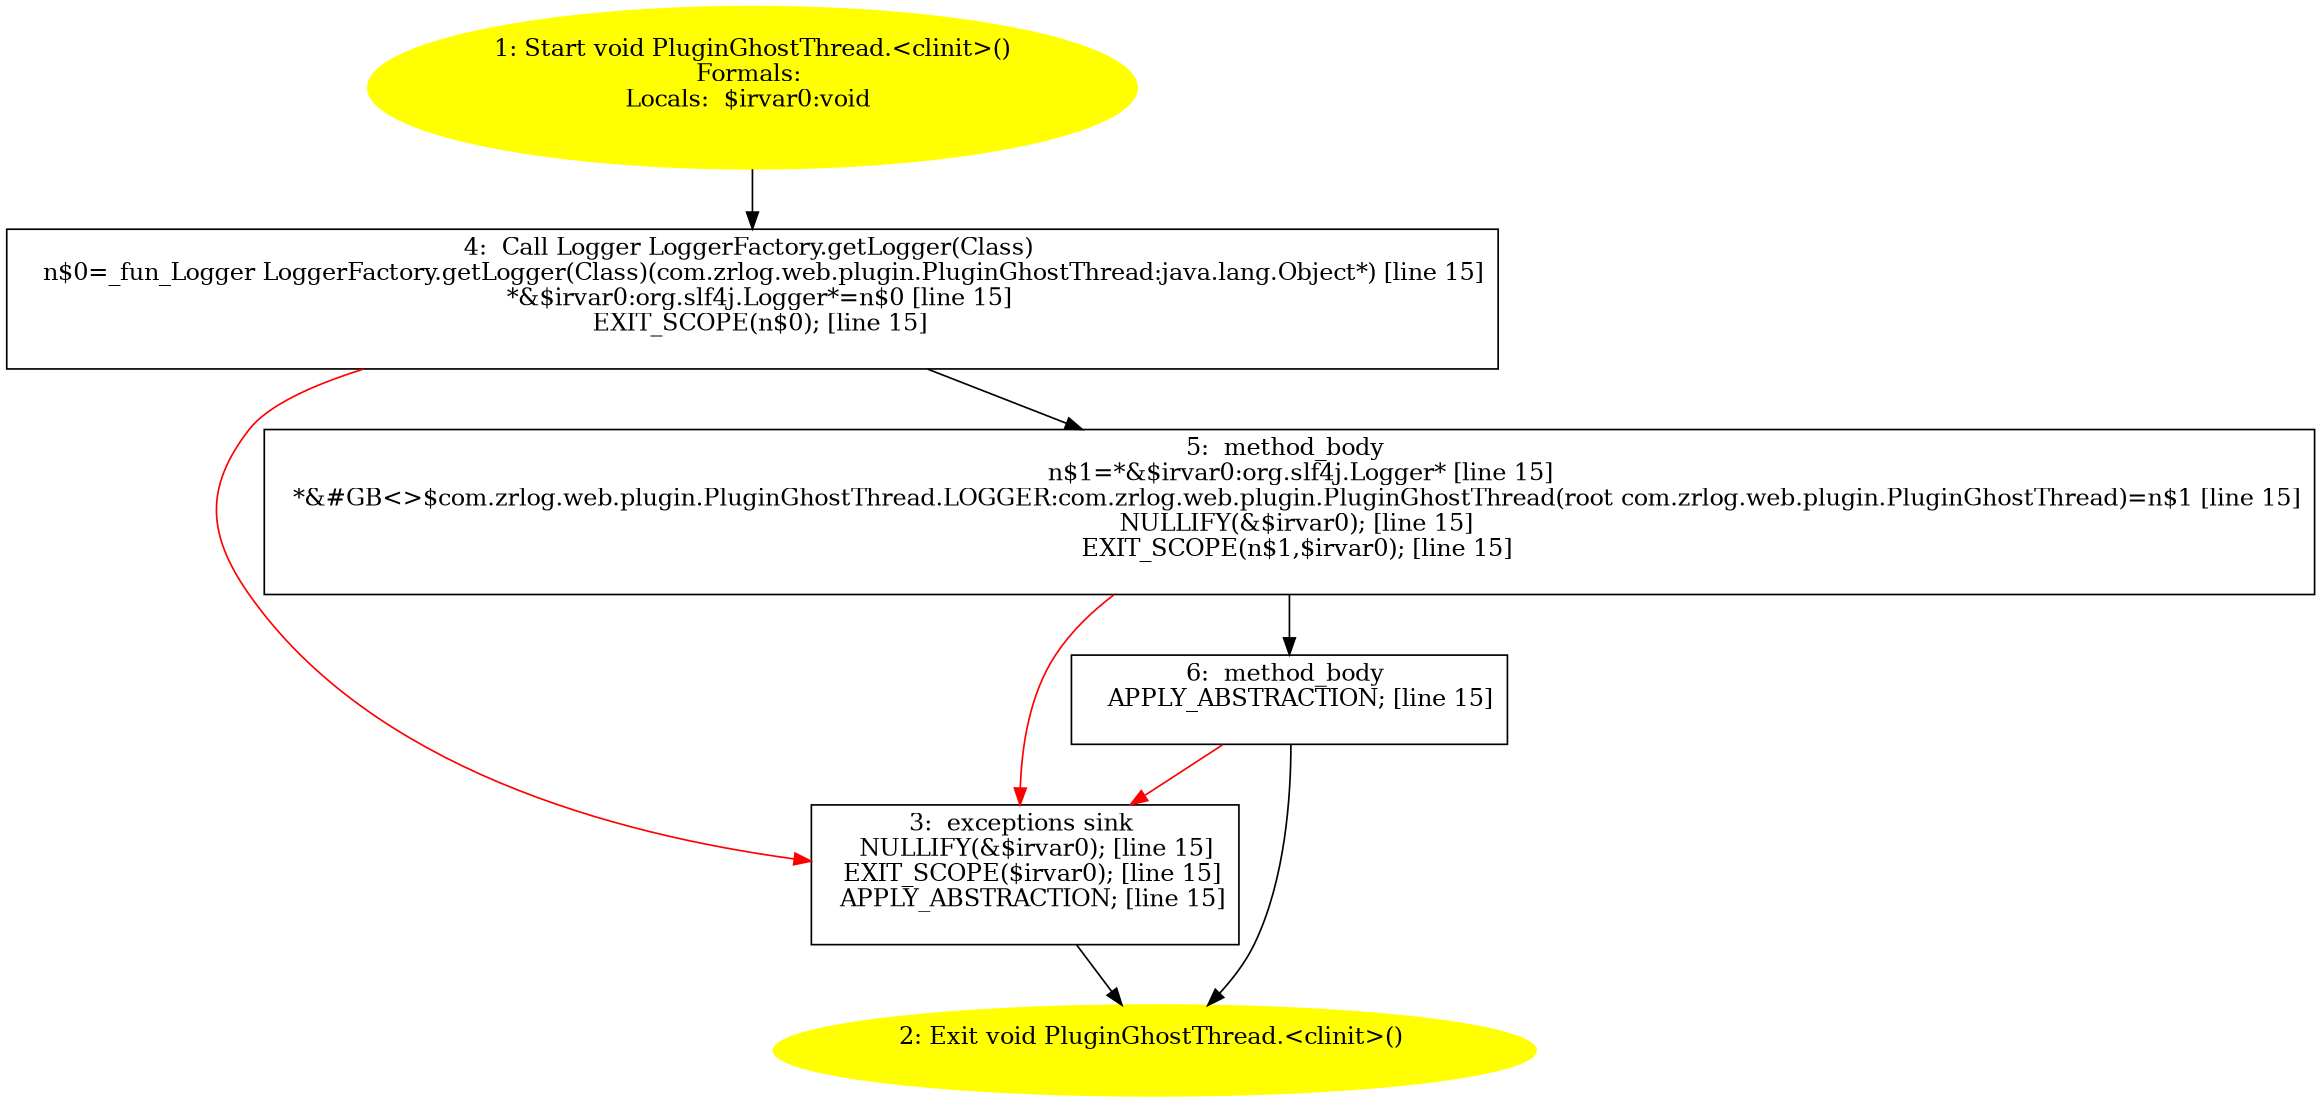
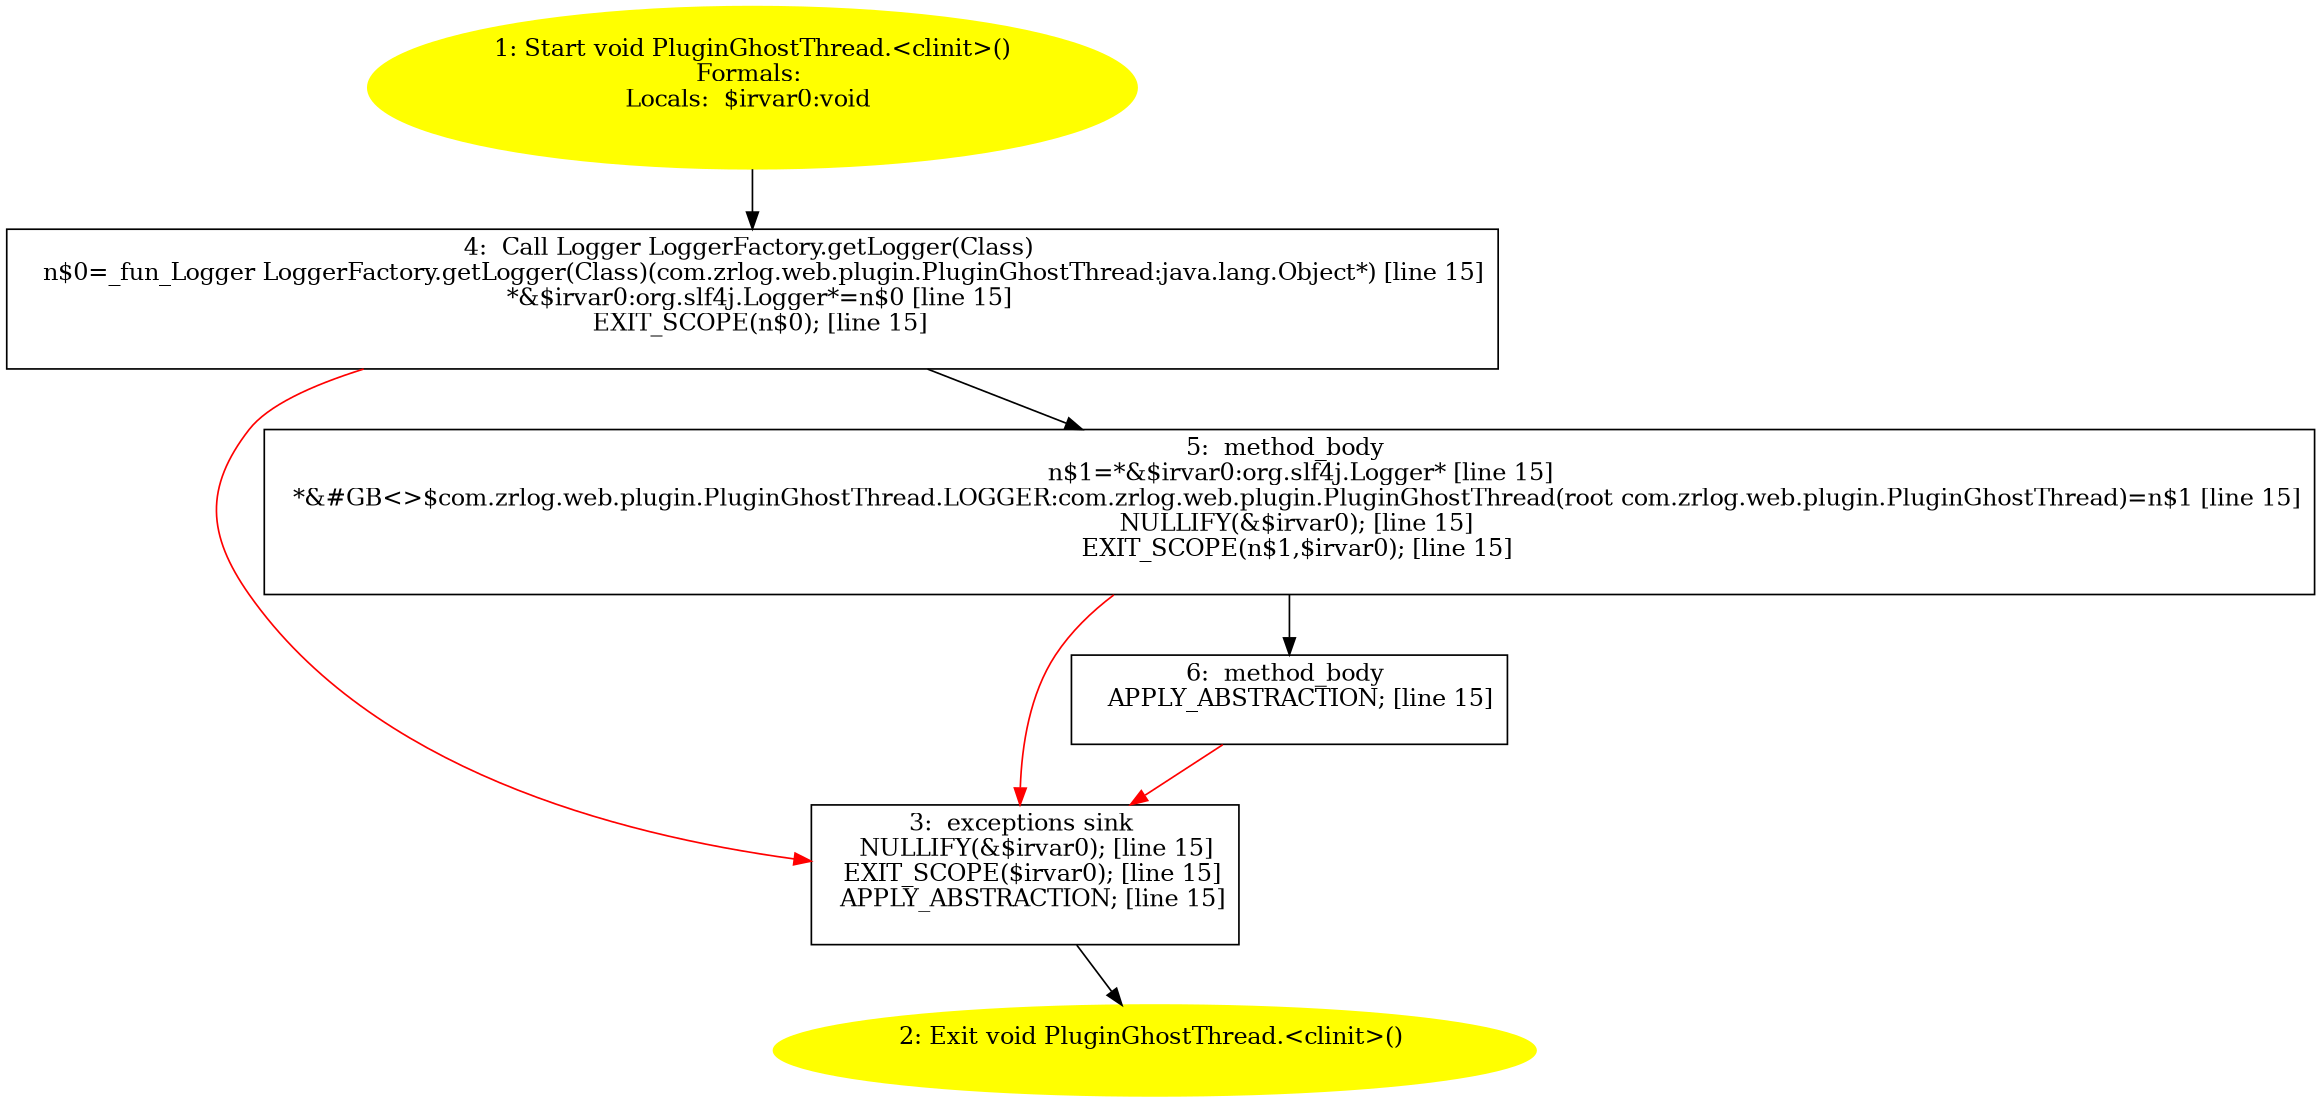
edge "6:  method_body APPLY_ABSTRACTION; [line 15]" -> "2: Exit void PluginGhostThread.<clinit>()": removed
